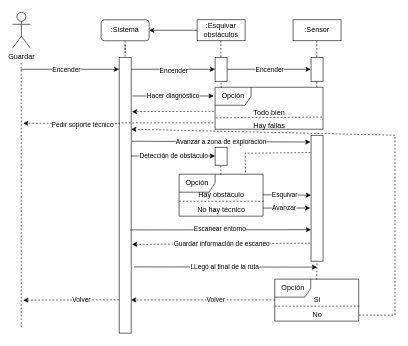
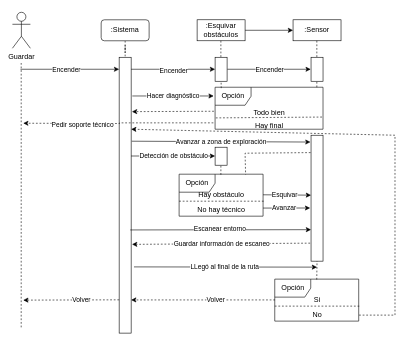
edge ":Esquivar obstáculos" -> ":Sistema": now ":Esquivar obstáculos" -> ":Sensor"
node "Hay fallas": label "Hay fallas" -> "Hay final"
